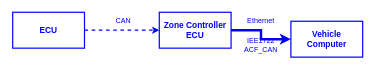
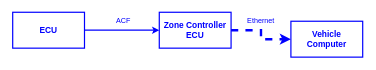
node "CAN": label "CAN" -> "ACF"
edge "ECU" -> "Zone Controller ECU": style dashed -> solid
edge "Zone Controller ECU" -> "Vehicle Computer": style solid -> dashed
node "IEE1722 ACF_CAN": removed
